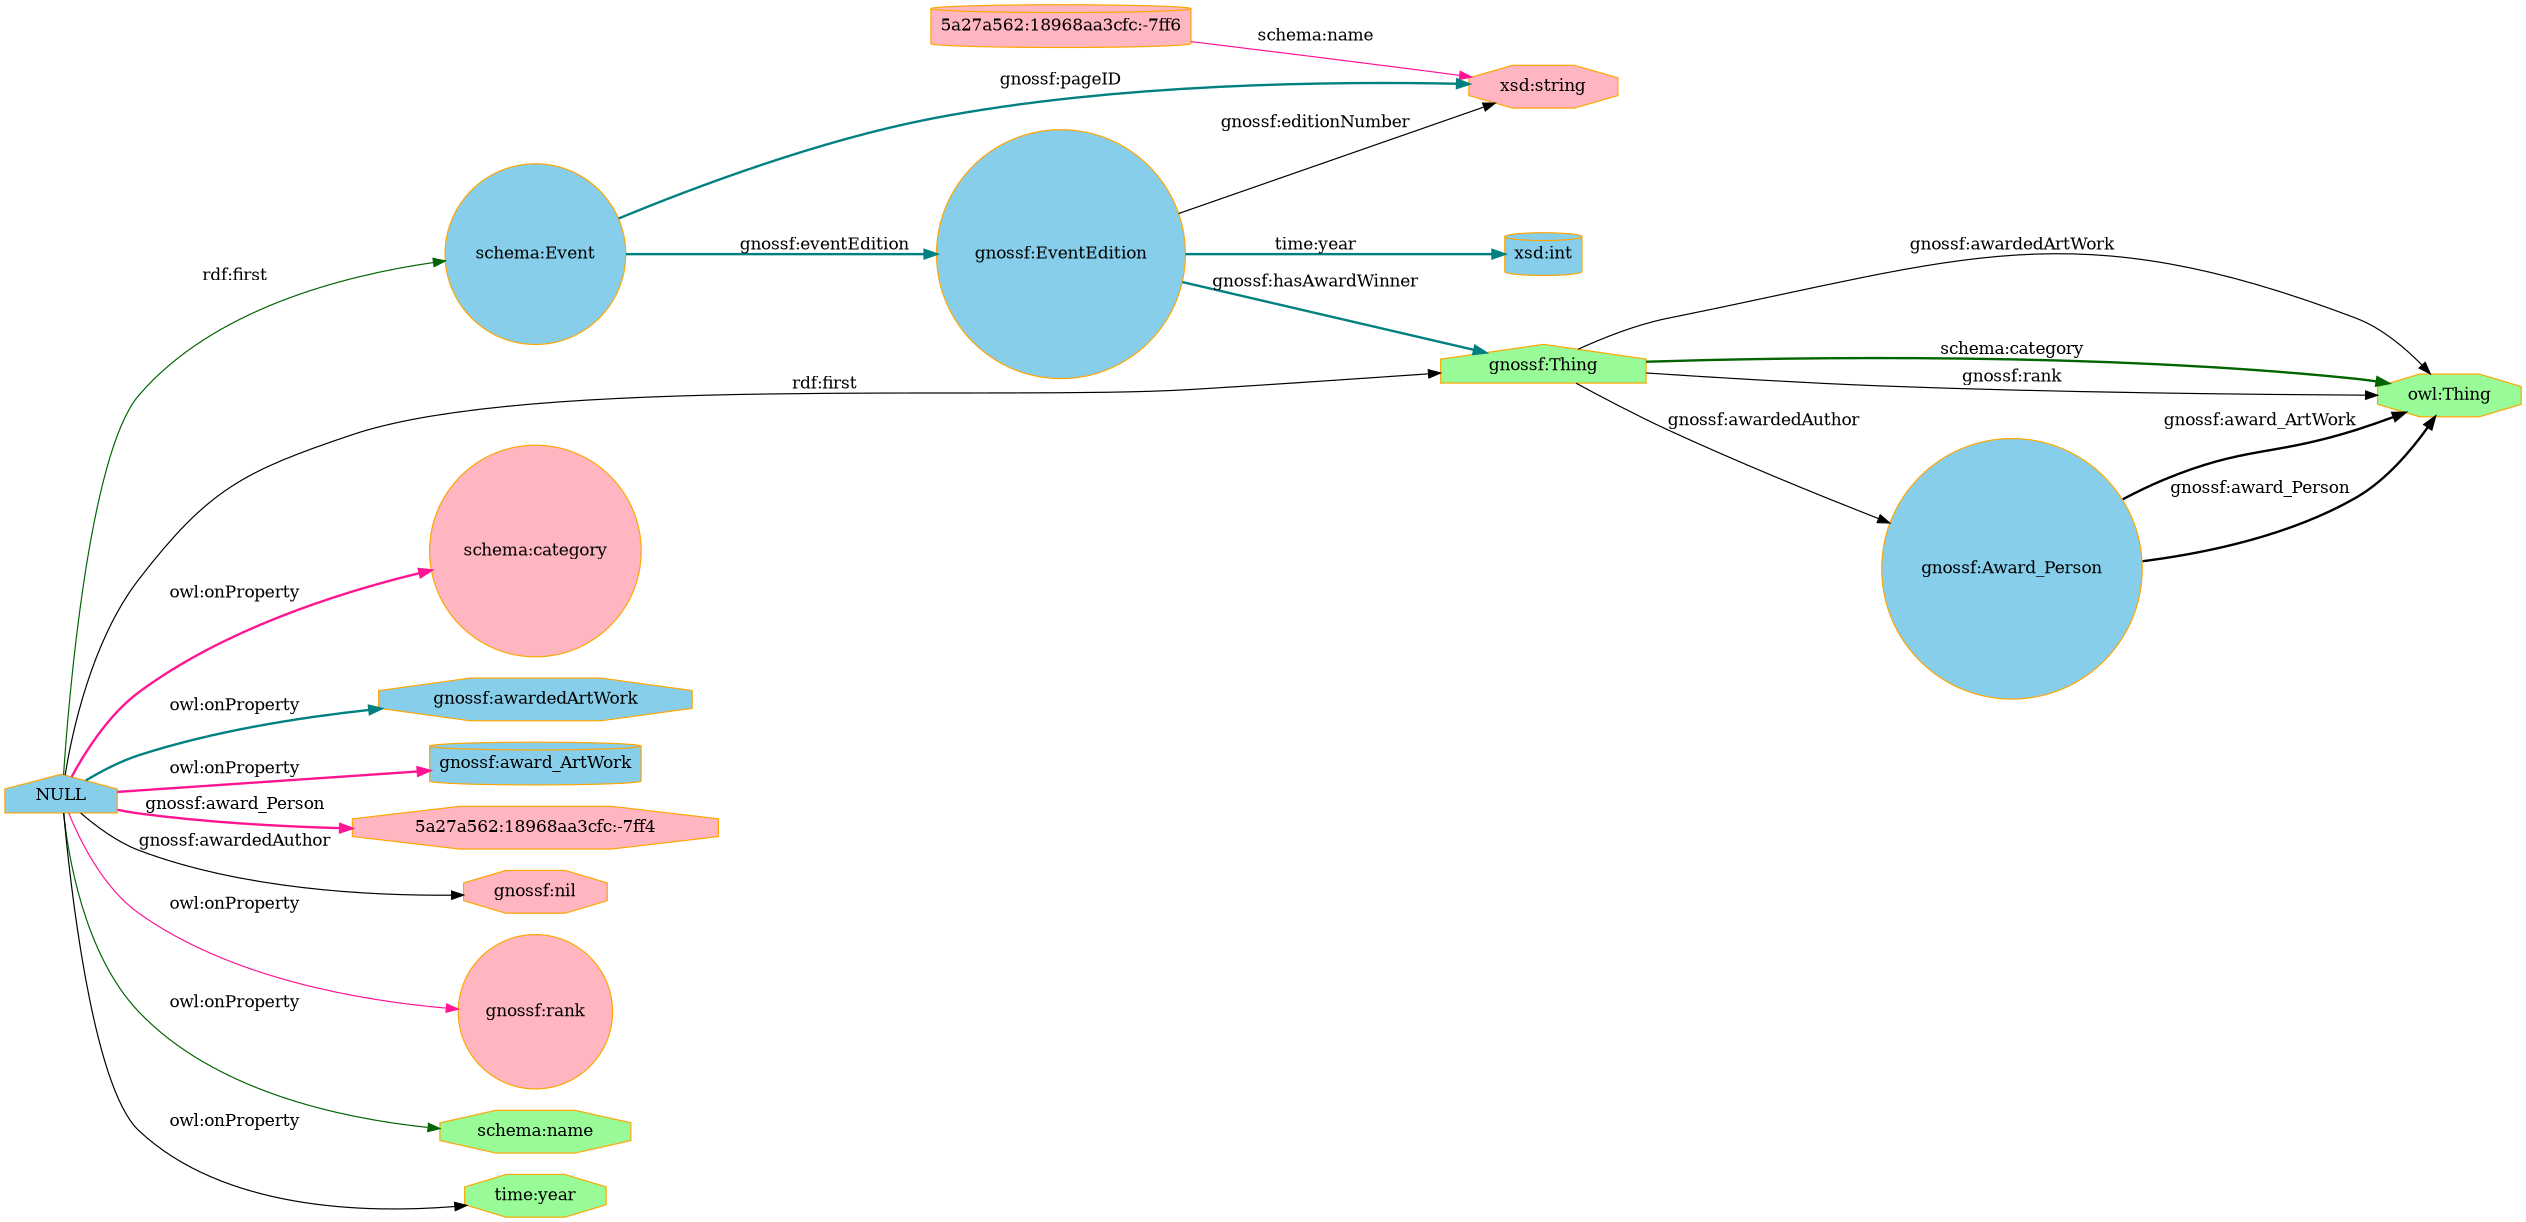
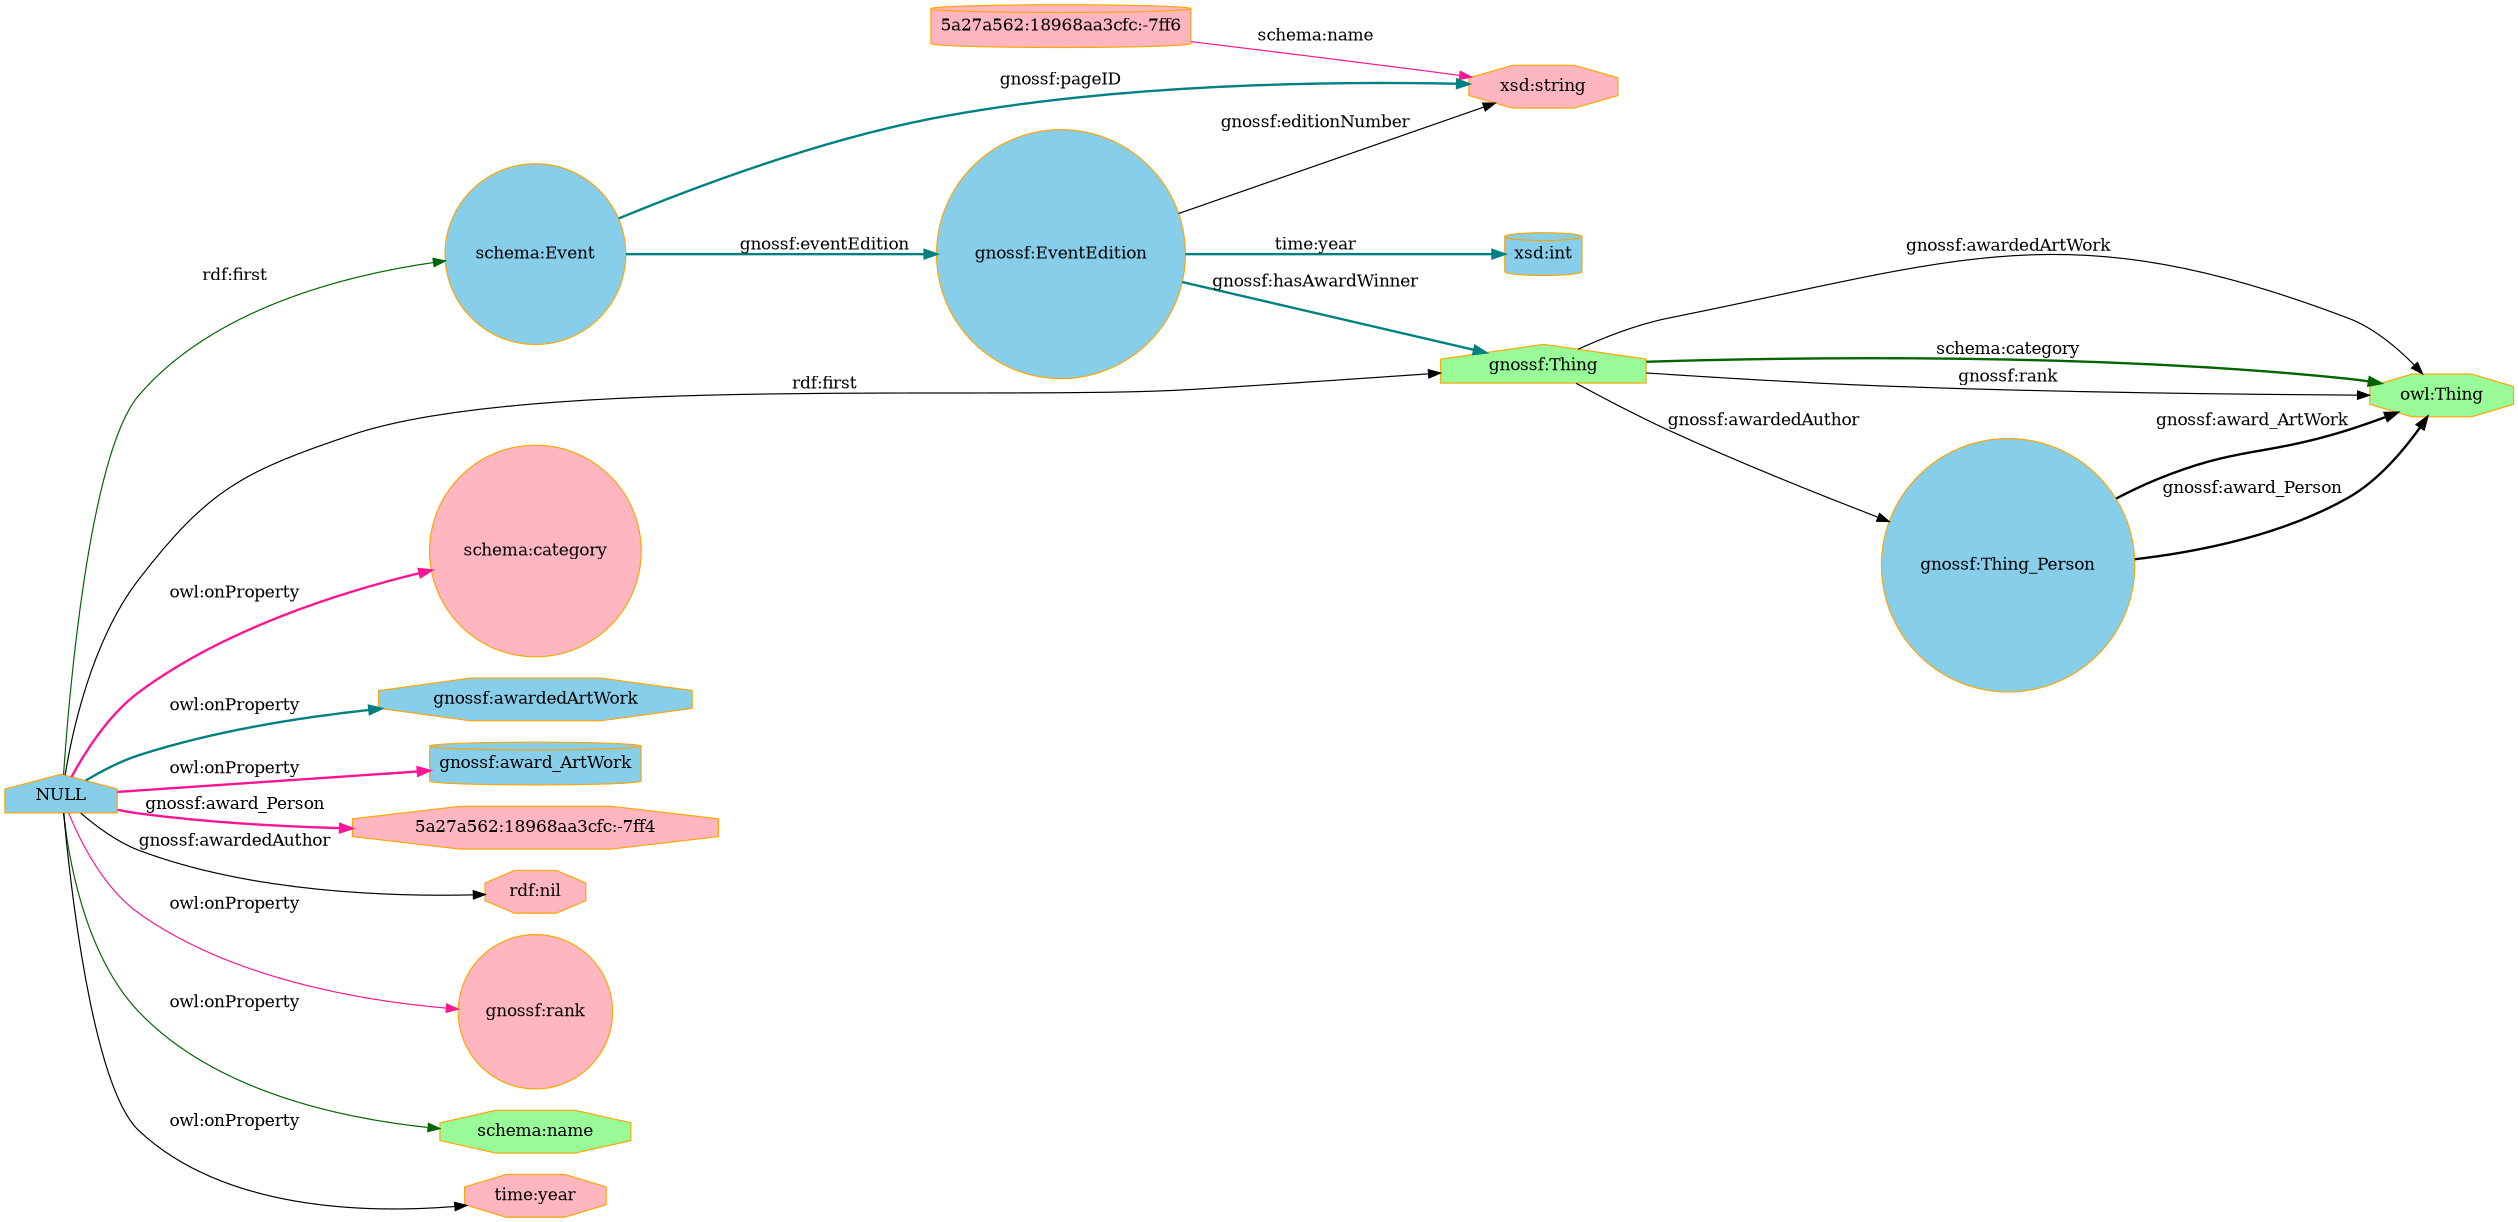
node "gnossf:Award_Person": label "gnossf:Award_Person" -> "gnossf:Thing_Person"
node "gnossf:nil": label "gnossf:nil" -> "rdf:nil"
node "time:year": fillcolor palegreen -> lightpink
